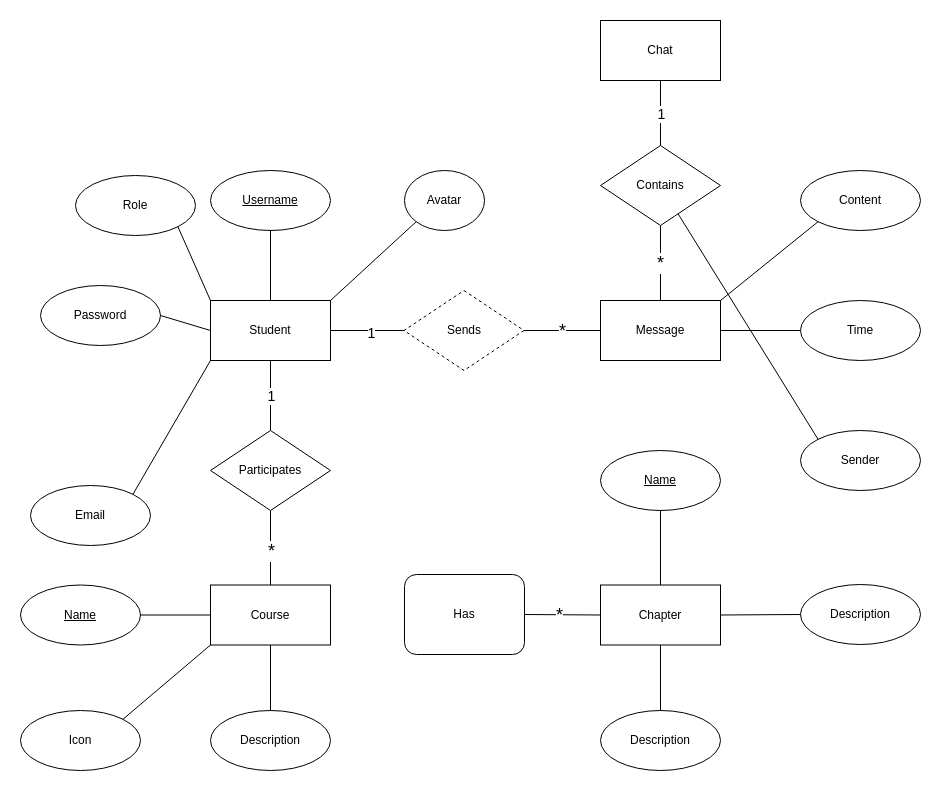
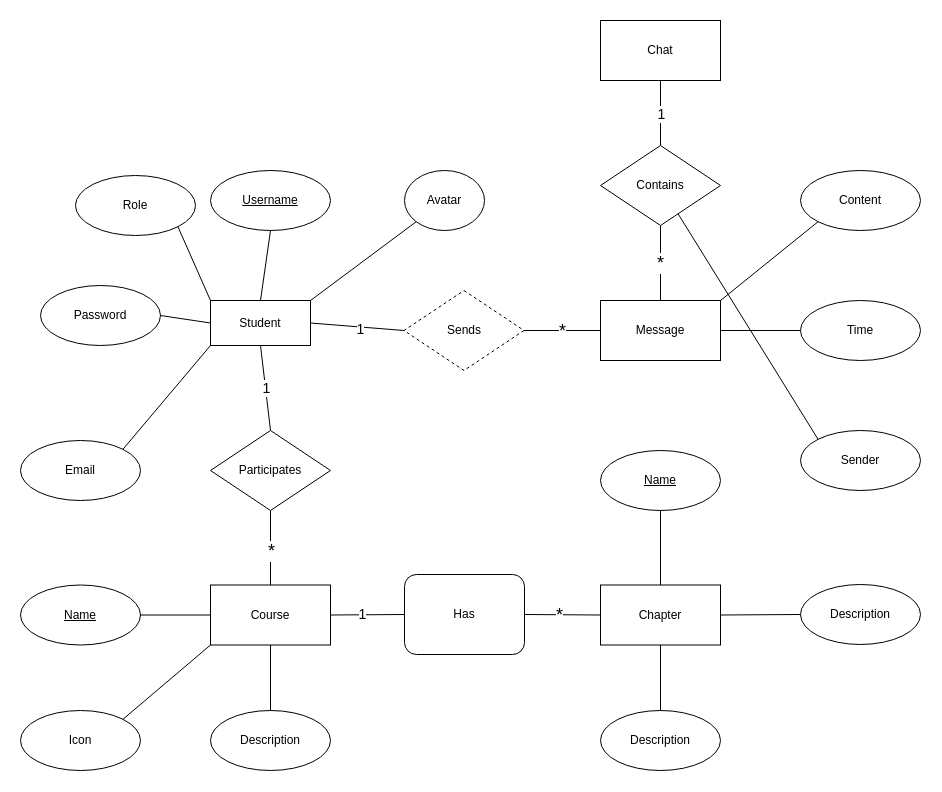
node "Student": size 120x60 -> 100x45
node "Email": moved (91, 516) -> (81, 471)
edge "Has" -- "Course": added, label "1"
